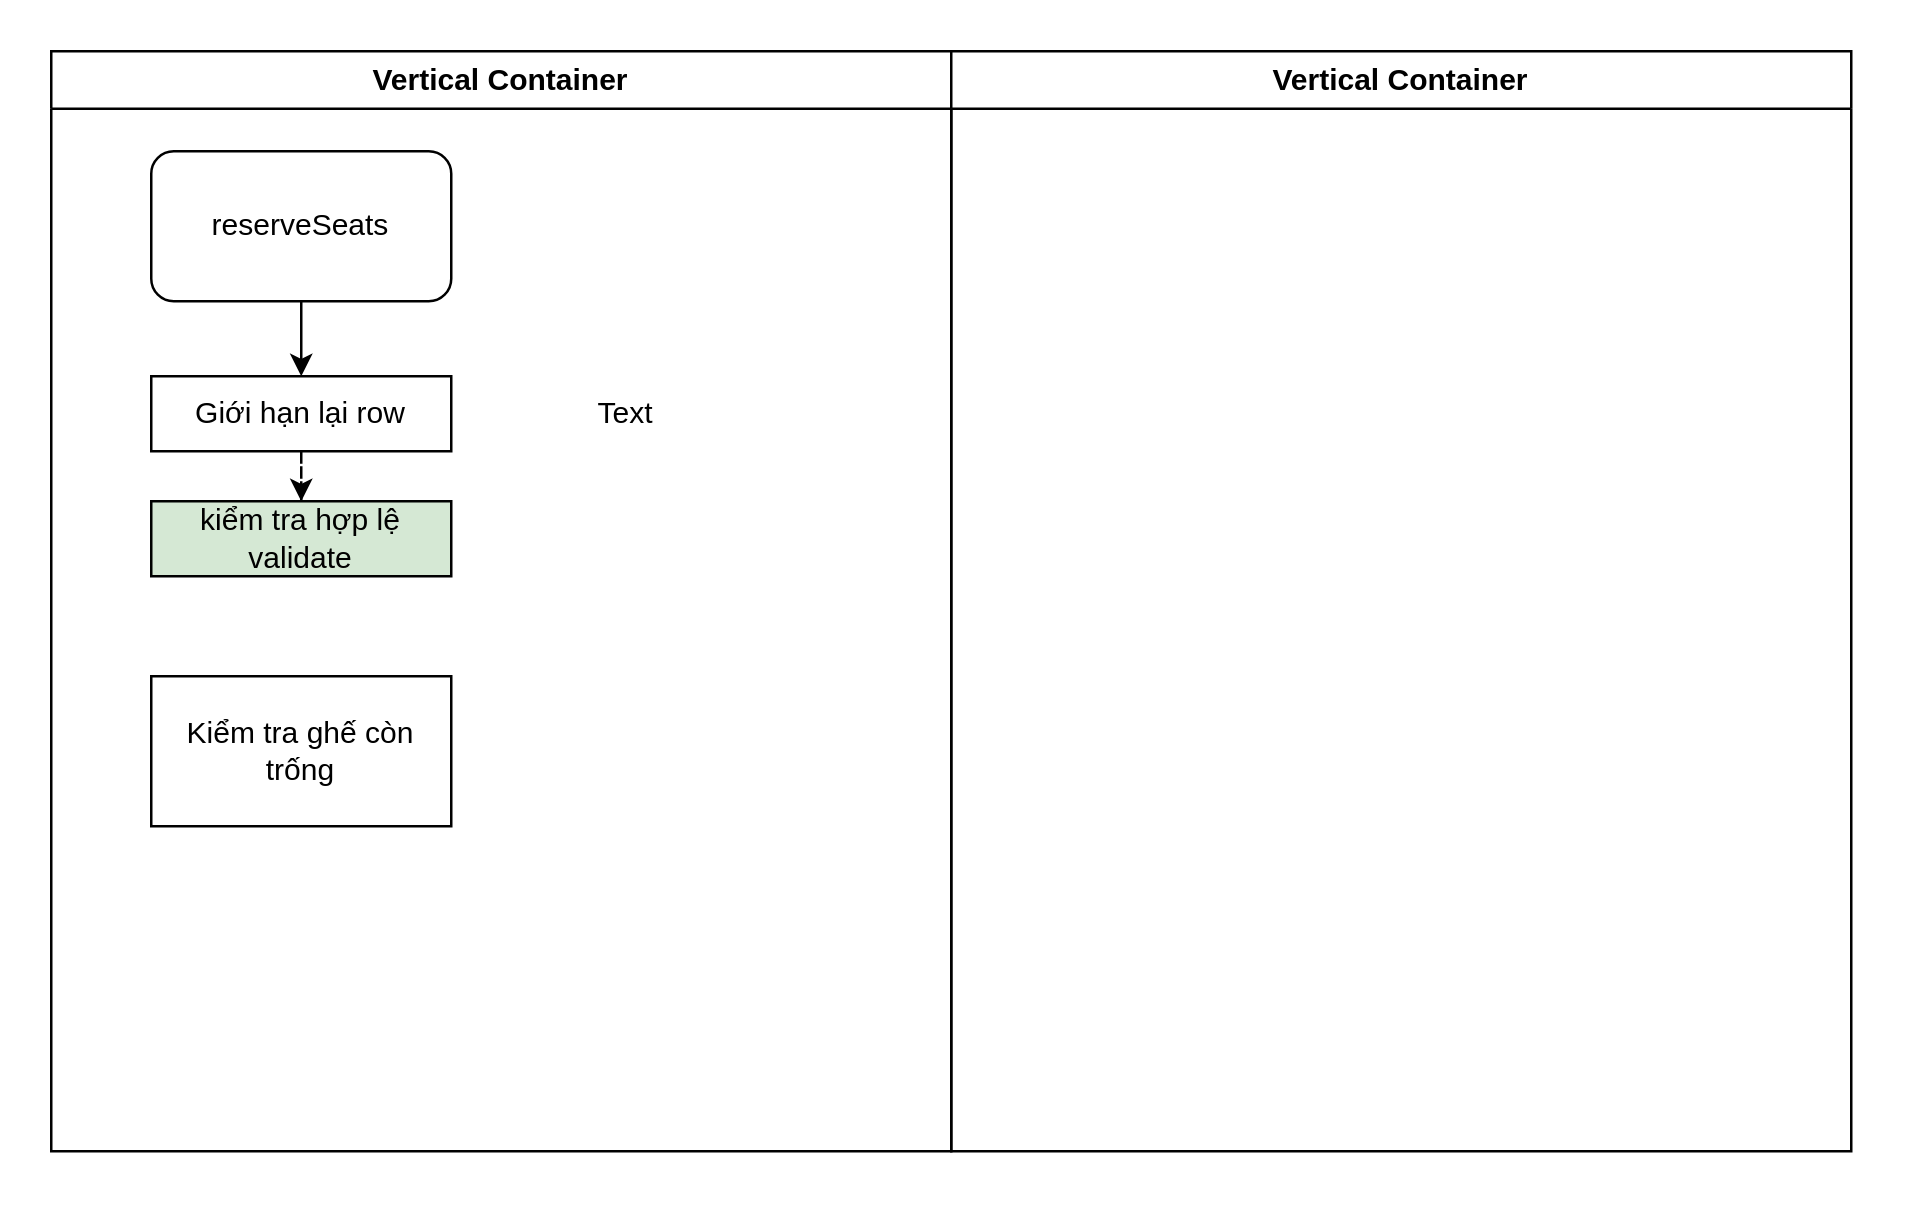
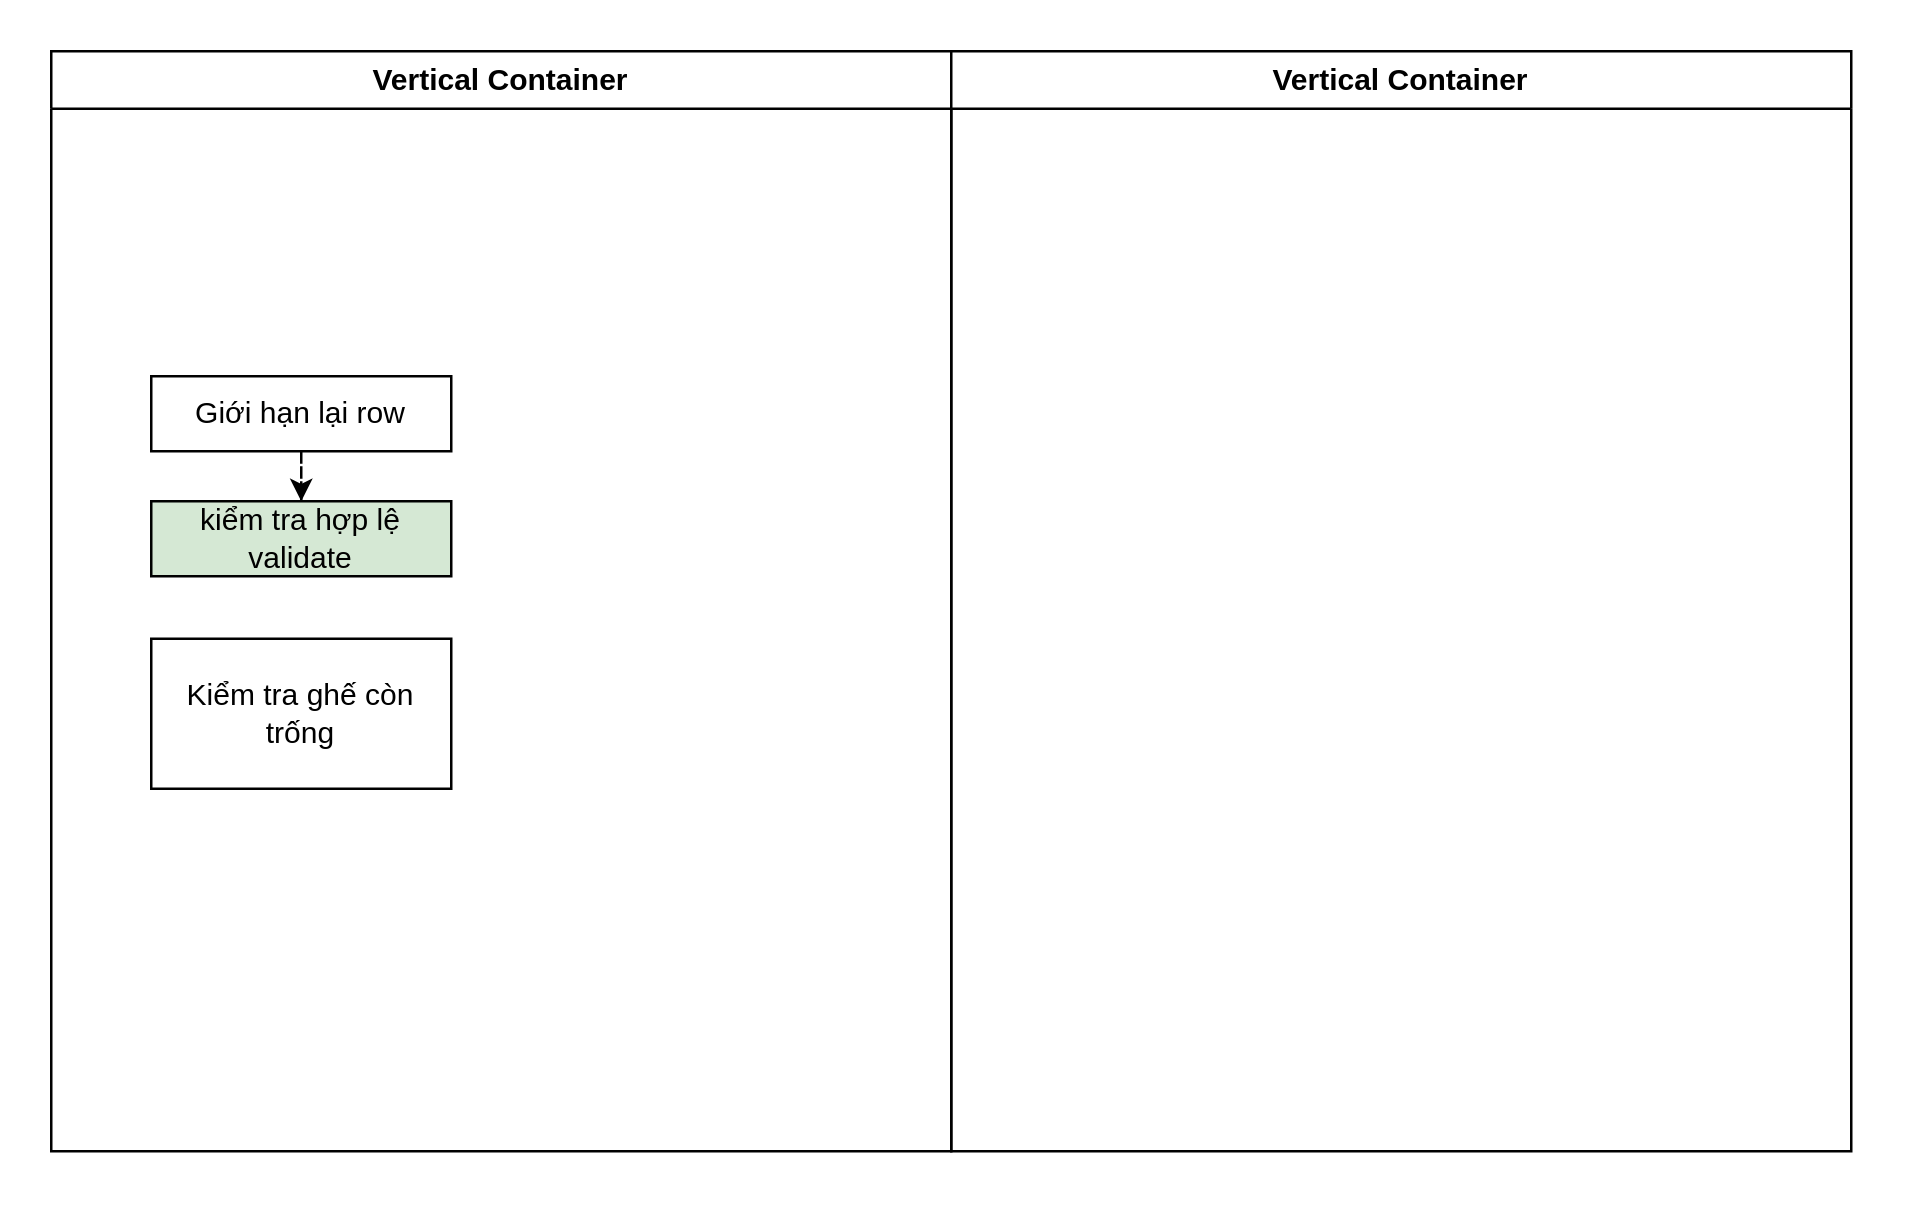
node "reserveSeats": removed
edge "reserveSeats" -> "Giới hạn lại row": removed
node "Text": removed
node "Kiểm tra ghế còn trống": moved (301, 751) -> (301, 714)
